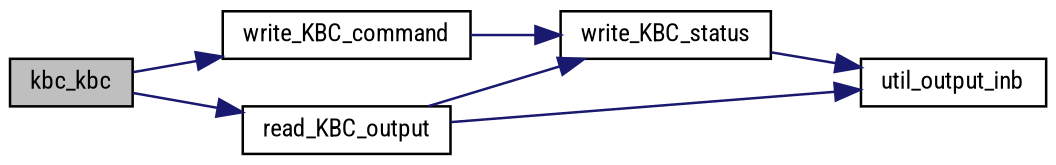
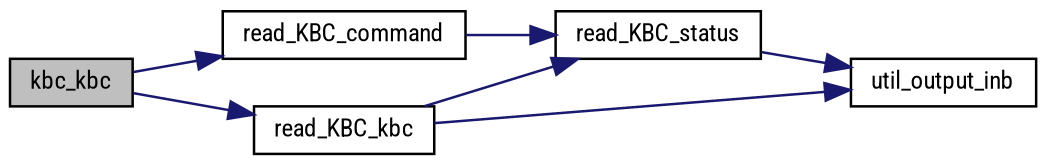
node "write_KBC_command": label "write_KBC_command" -> "read_KBC_command"
node "write_KBC_status": label "write_KBC_status" -> "read_KBC_status"
node "read_KBC_output": label "read_KBC_output" -> "read_KBC_kbc"
